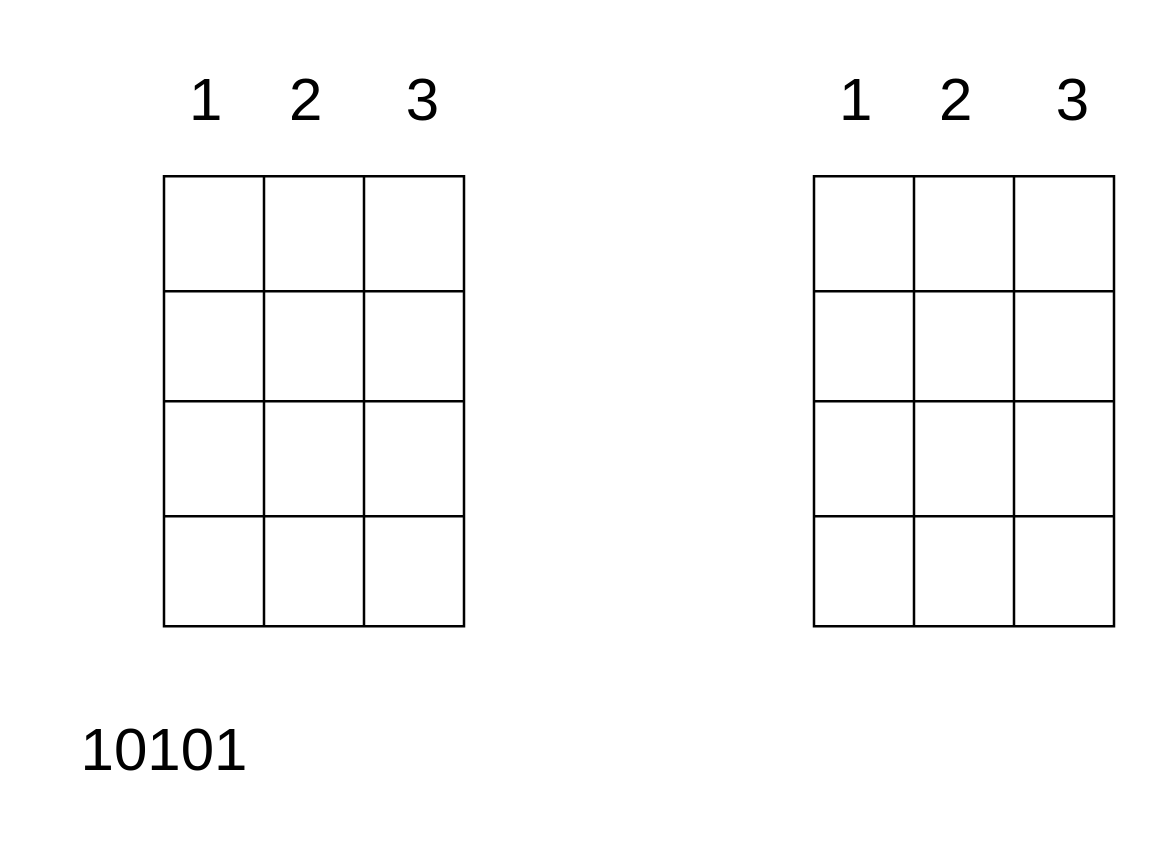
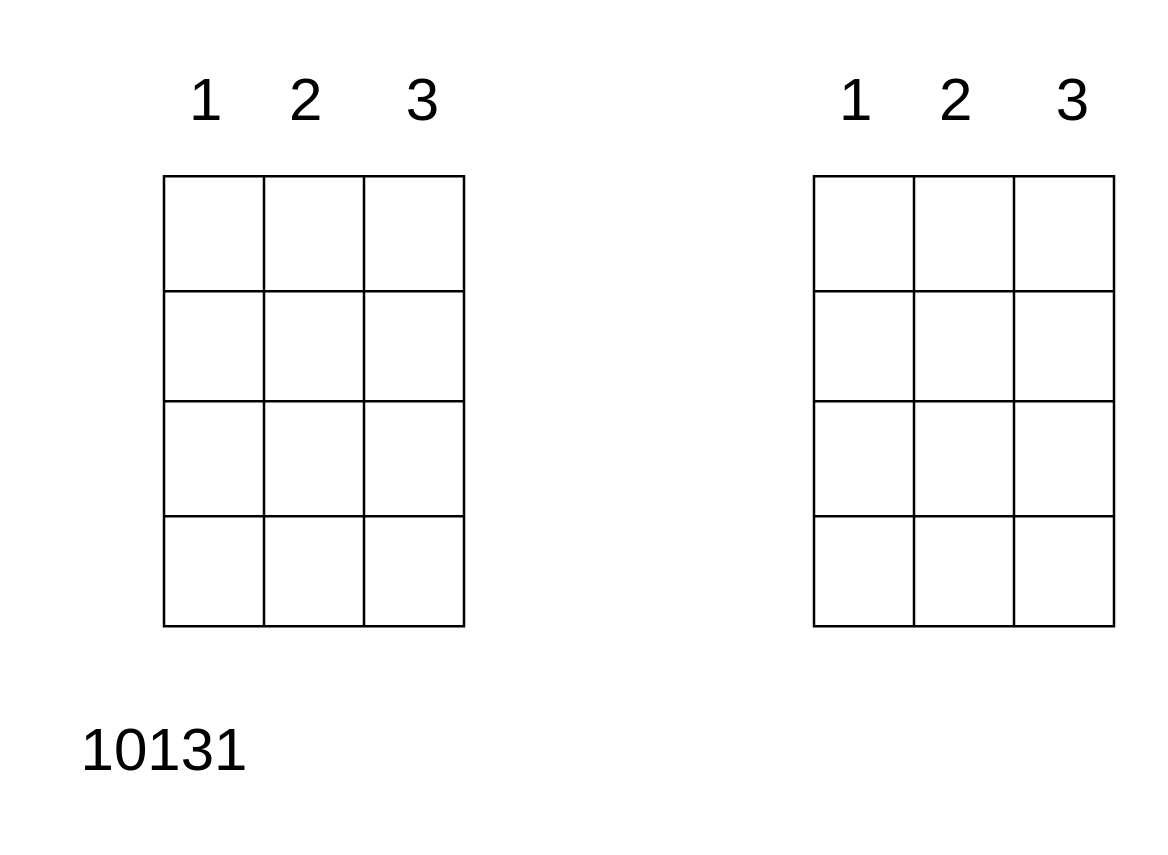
node "10101": label "10101" -> "10131"
